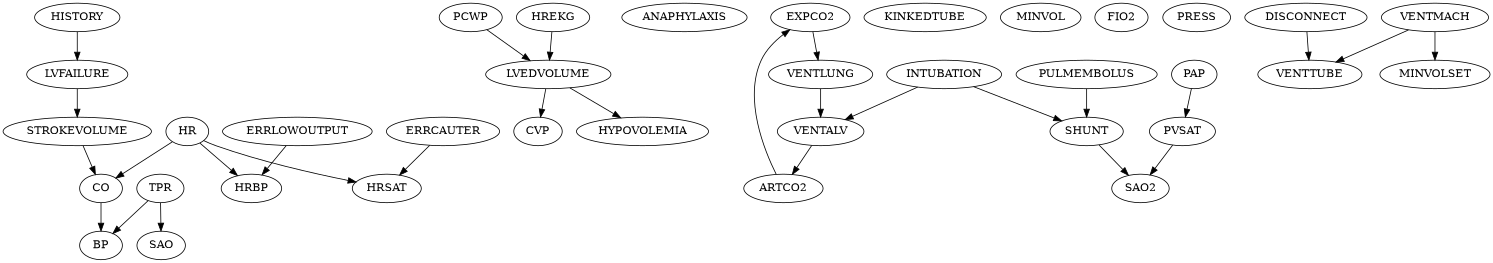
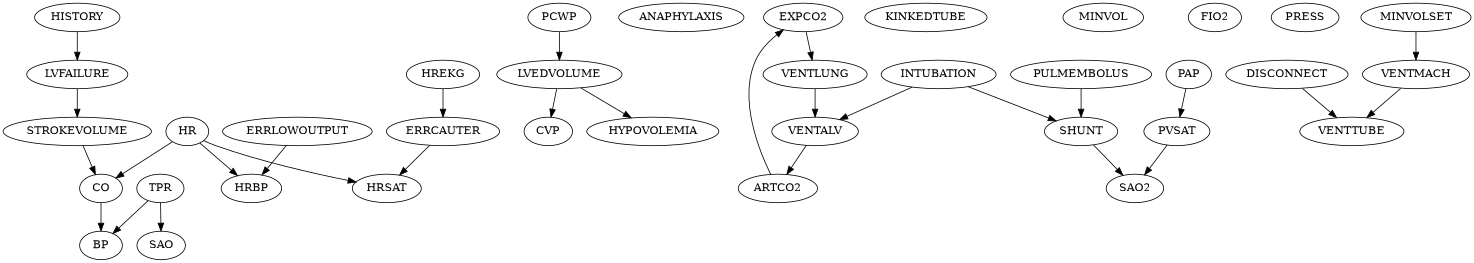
edge "HREKG" -> "LVEDVOLUME": now "HREKG" -> "ERRCAUTER"
edge "VENTMACH" -> "MINVOLSET": reversed
